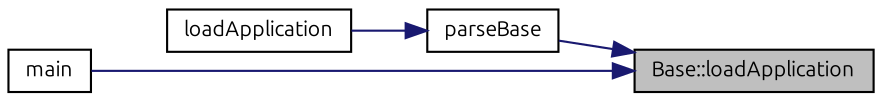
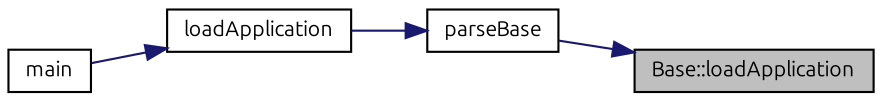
edge "main" -> "Base::loadApplication": now "main" -> "loadApplication"
